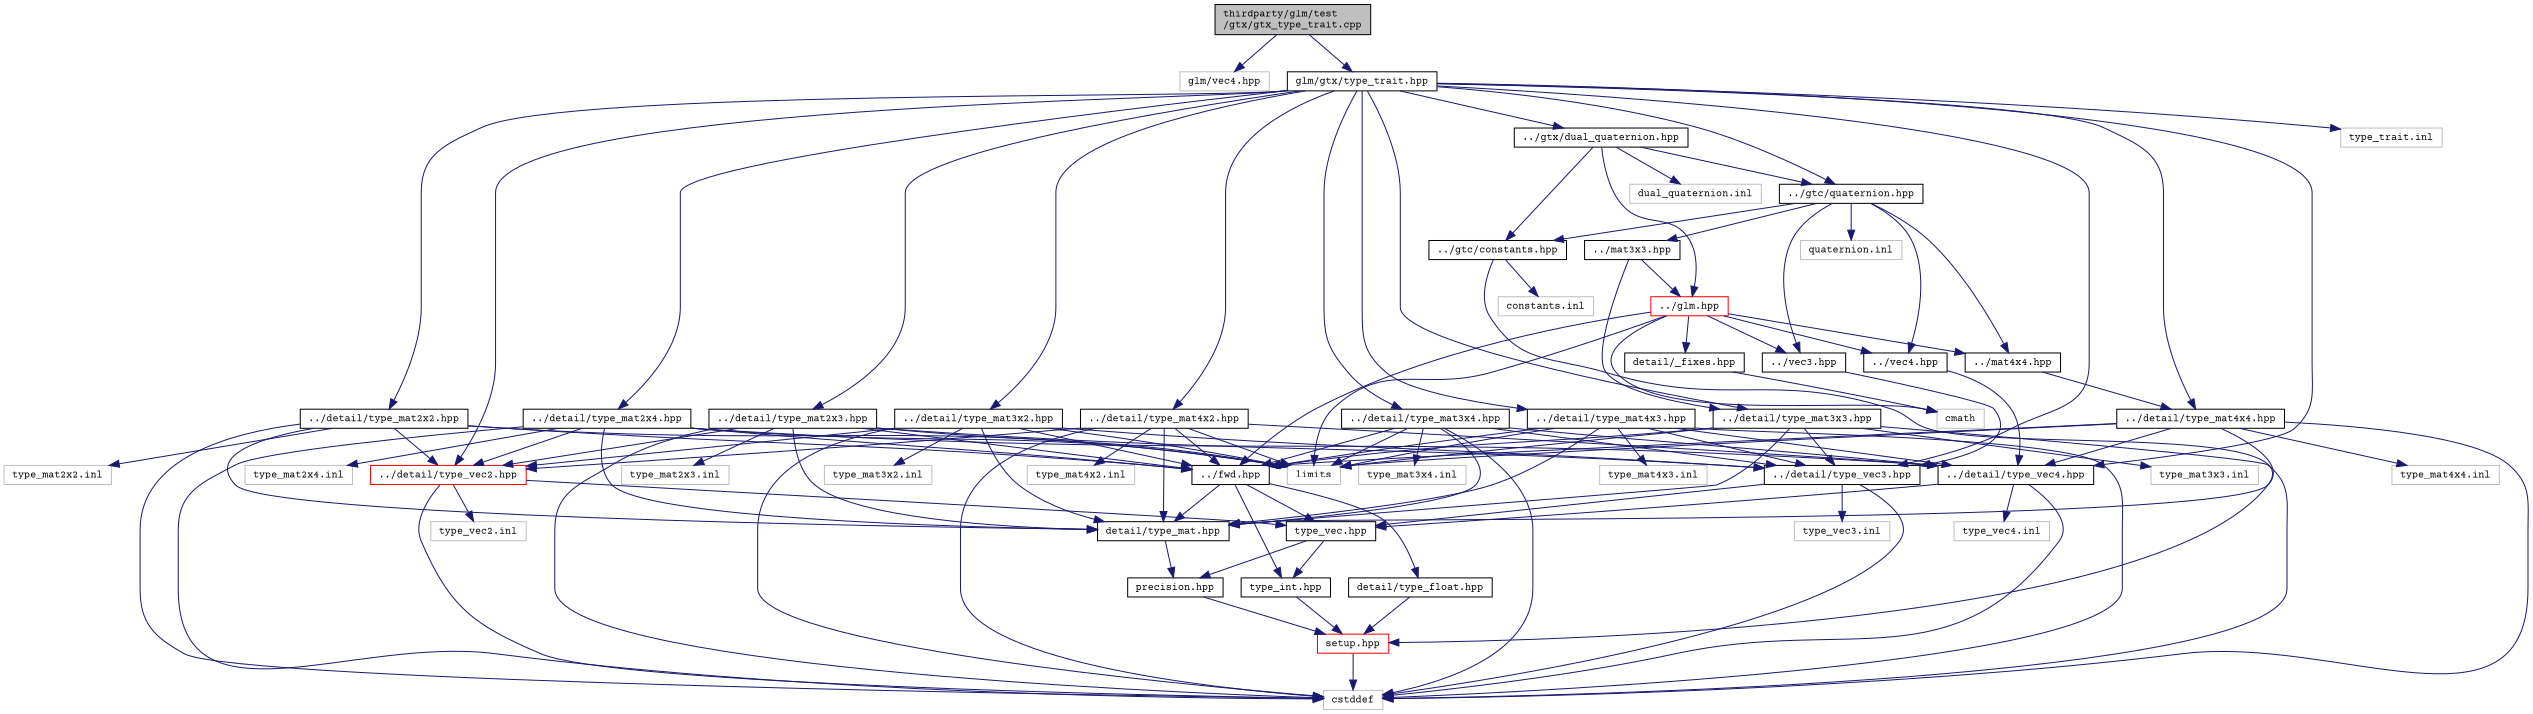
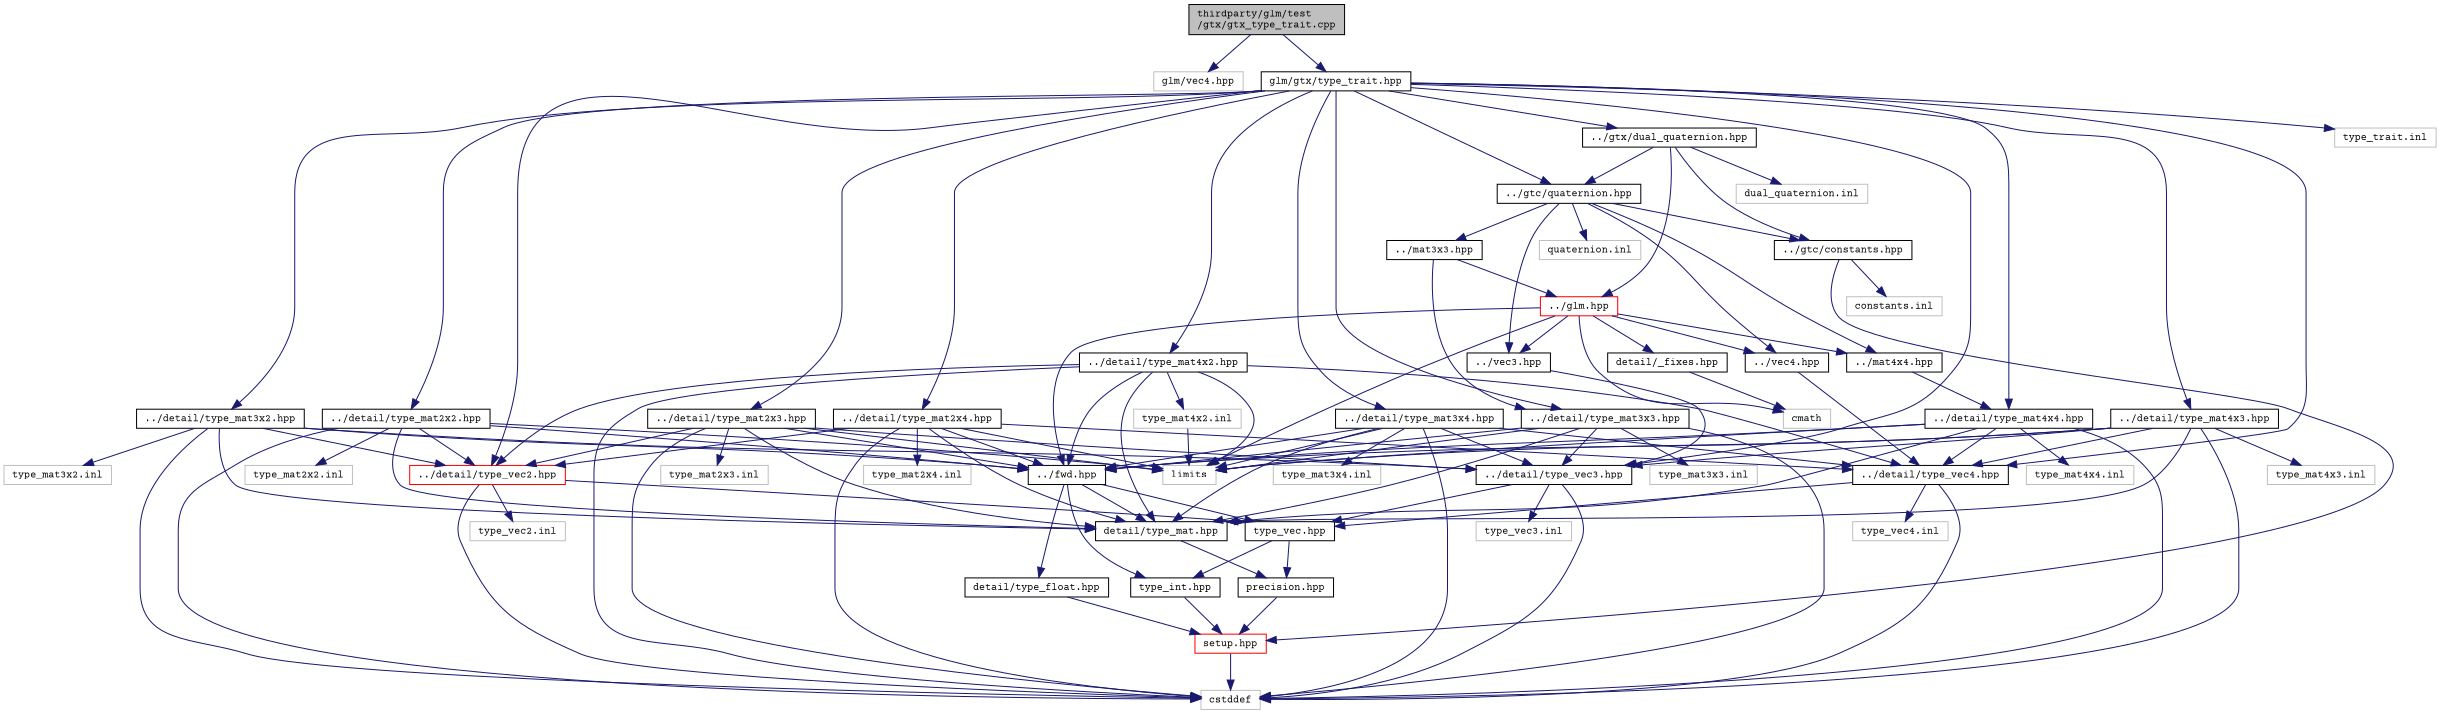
edge "../detail/type_mat3x2.hpp" -> "limits": now "type_mat4x2.inl" -> "limits"
